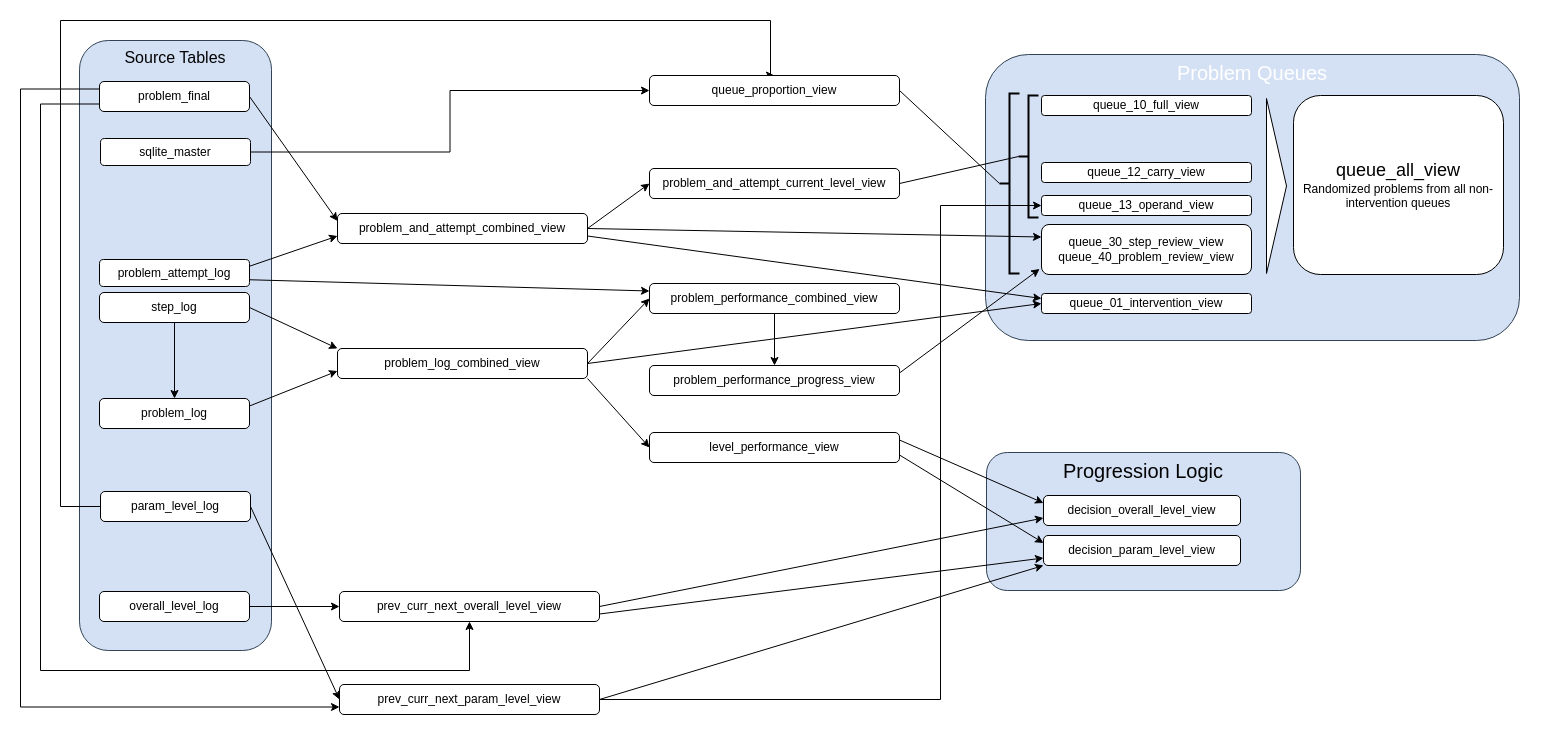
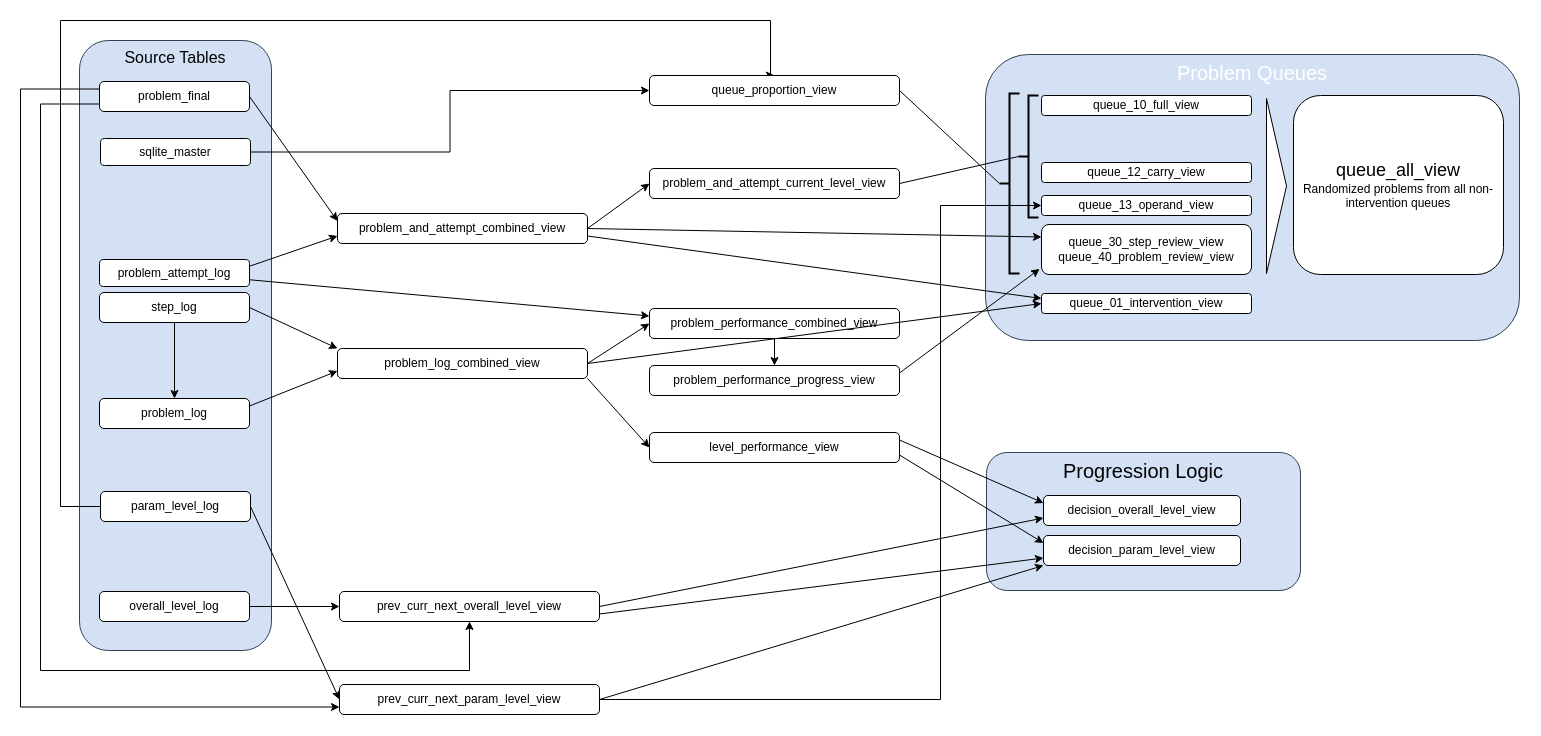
node "problem_performance_combined_view": moved (775, 299) -> (775, 324)
